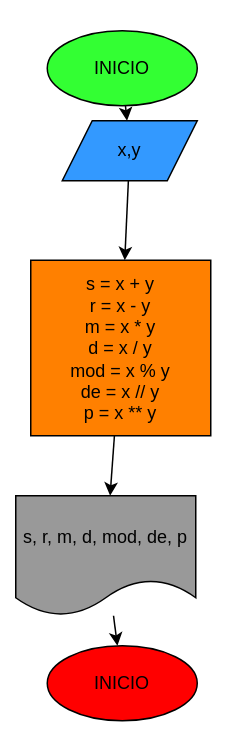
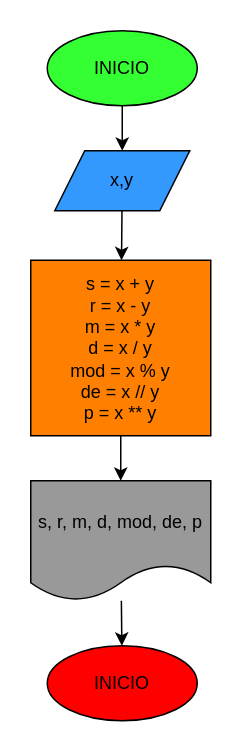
node "x,y": moved (130, 151) -> (122, 181)
node "s, r, m, d, mod, de, p": moved (106, 556) -> (121, 541)
